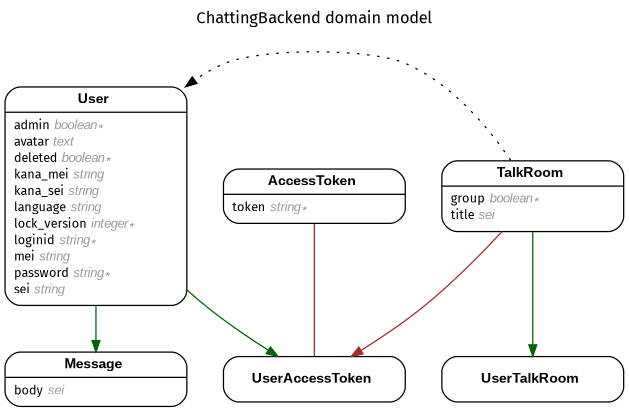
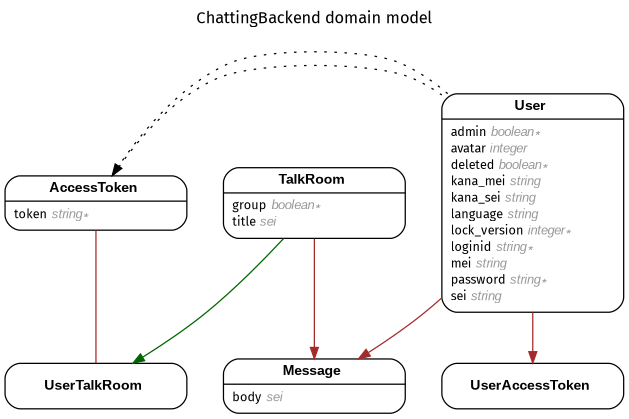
node "User": text "text" -> "integer"
edge "AccessToken" -- "UserAccessToken": now "AccessToken" -- "UserTalkRoom"
edge "TalkRoom" -- "UserAccessToken": now "TalkRoom" -- "Message"
edge "User" -- "UserAccessToken": color darkgreen -> brown
edge "User" -- "Message": color darkgreen -> brown
